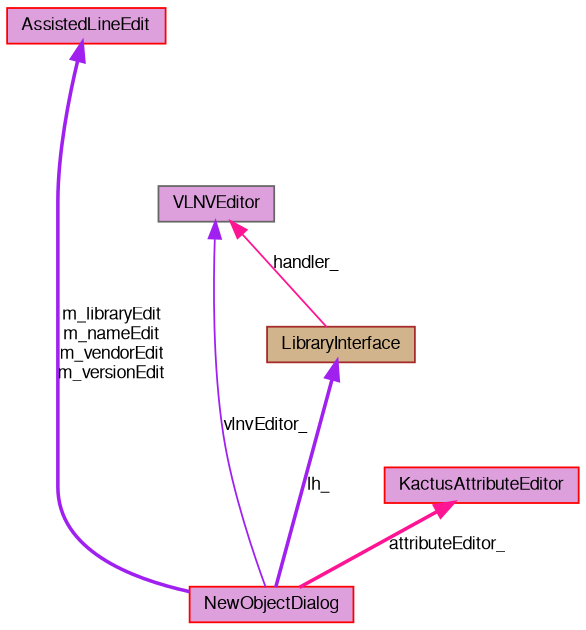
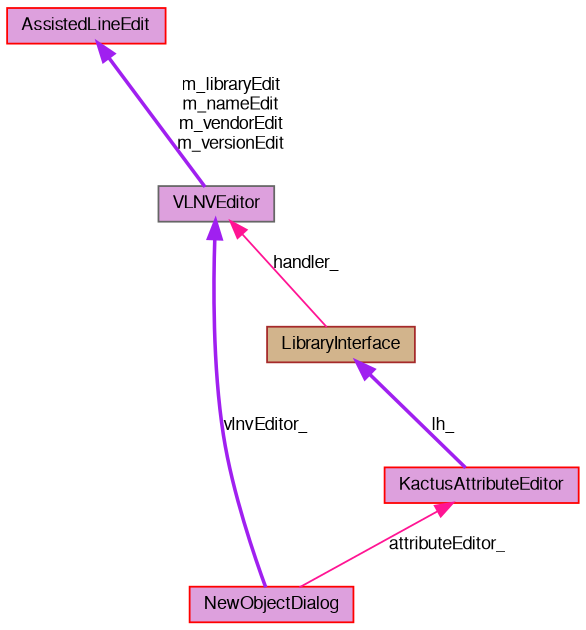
edge "NewObjectDialog" -> "AssistedLineEdit": now "VLNVEditor" -> "AssistedLineEdit"
edge "NewObjectDialog" -> "VLNVEditor": style solid -> bold
edge "NewObjectDialog" -> "LibraryInterface": now "KactusAttributeEditor" -> "LibraryInterface"
edge "NewObjectDialog" -> "KactusAttributeEditor": style bold -> solid
